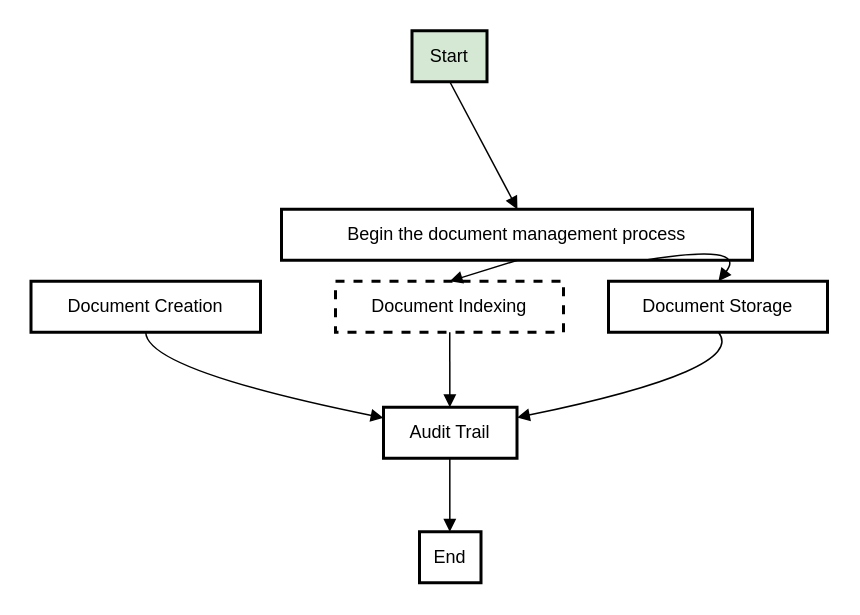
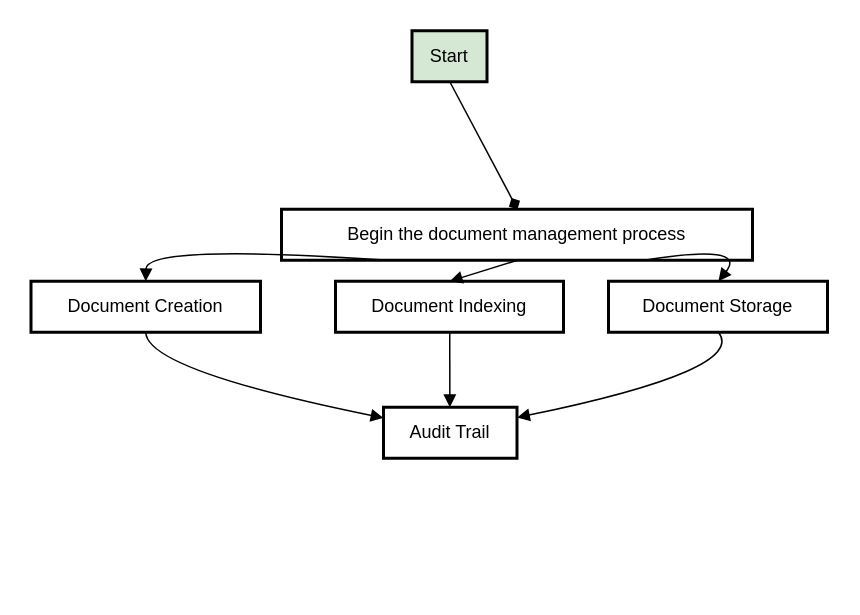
edge "Start" -> "Begin the document management process": arrowhead block -> diamond
edge "Begin the document management process" -> "Document Creation": added
node "Document Indexing": style dashed -> solid
edge "Audit Trail" -> "End": removed
node "End": removed
